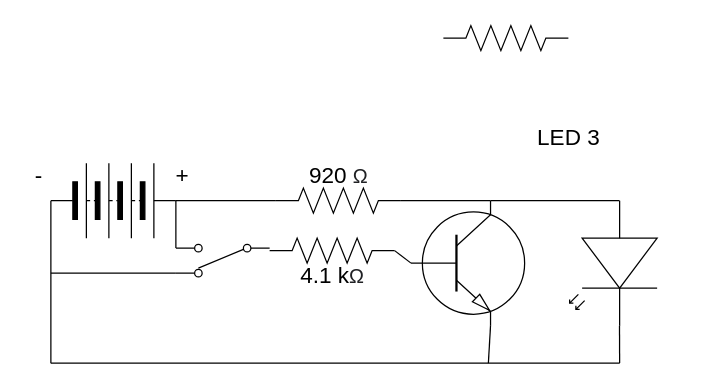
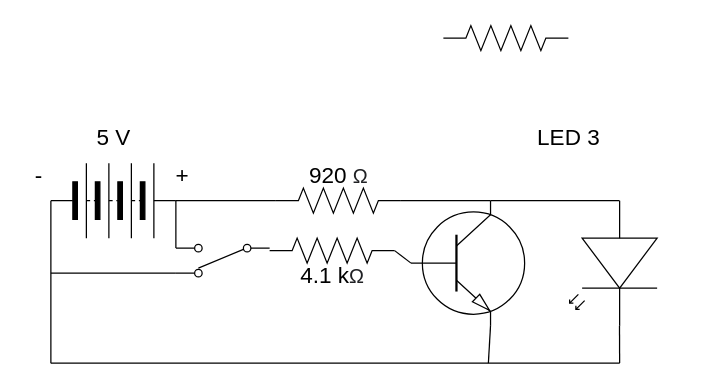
node "5 V": added
